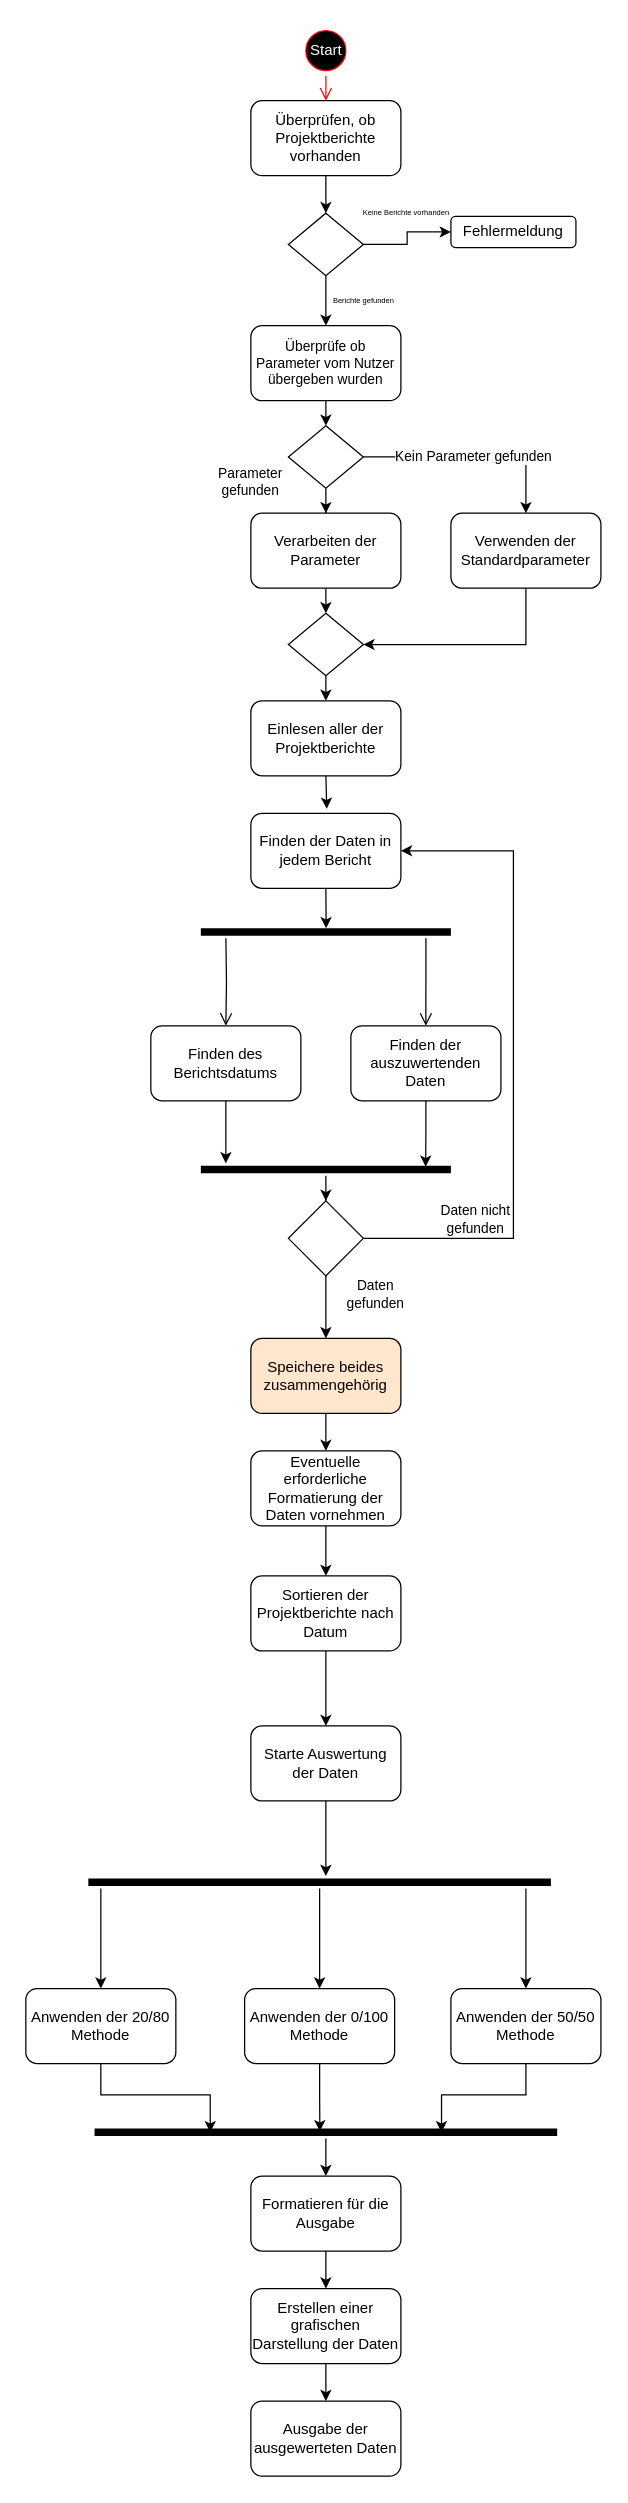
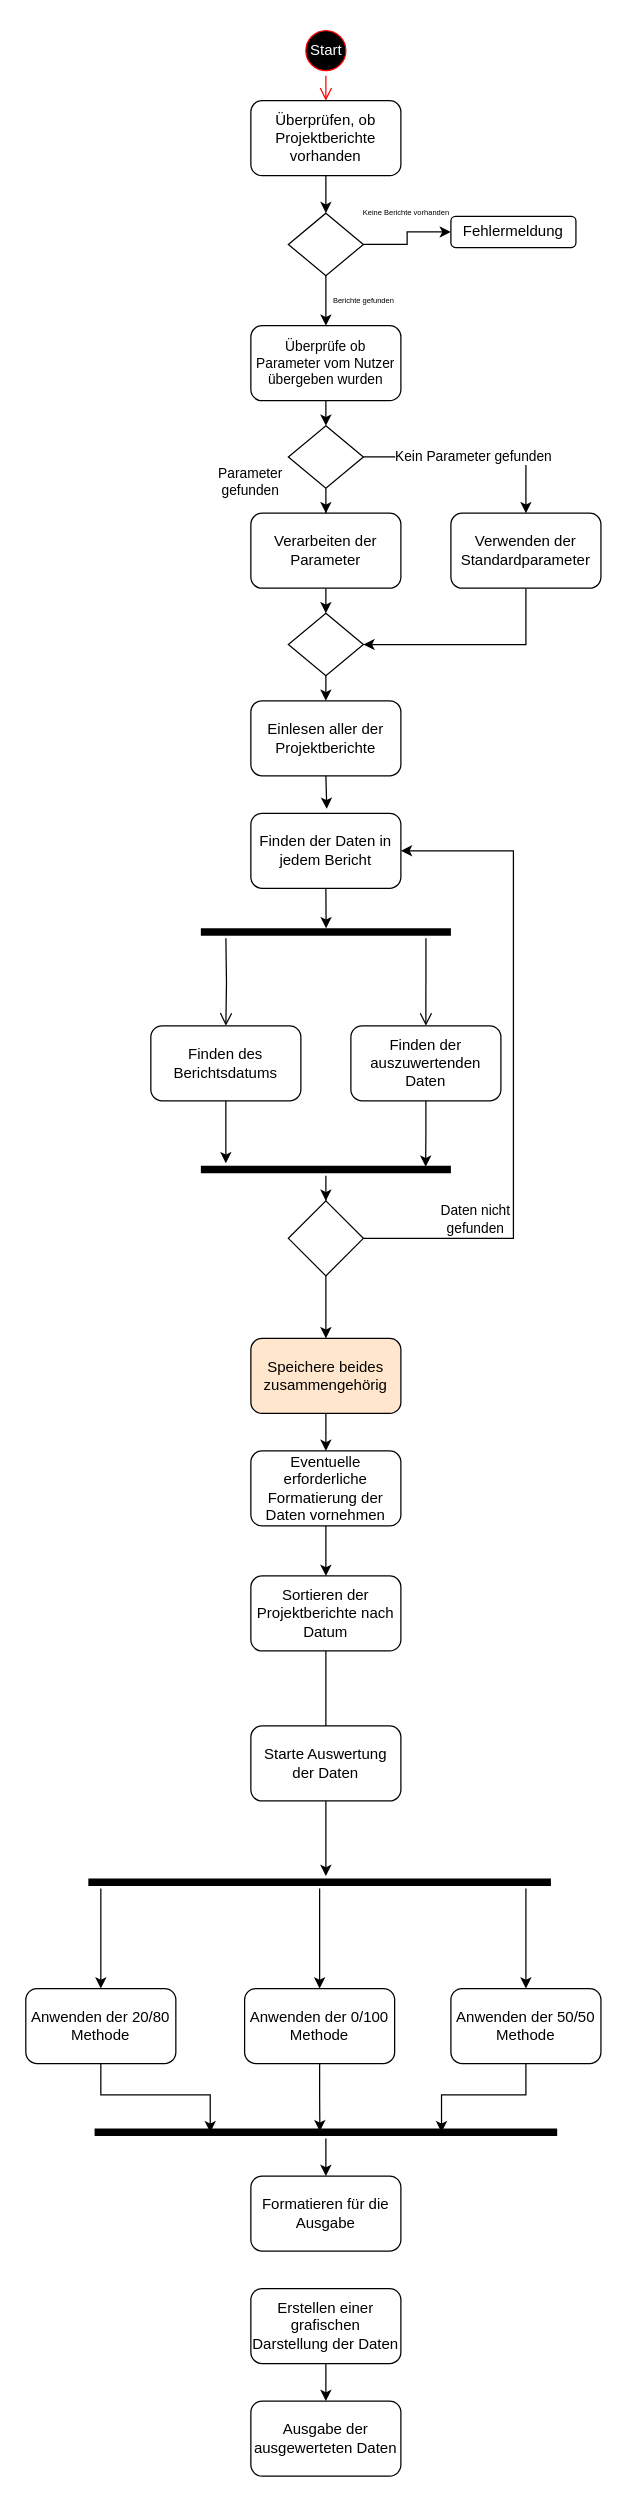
node "Daten gefunden": removed
edge "Sortieren der Projektberichte nach Datum" -> "Starte Auswertung der Daten": arrowhead classic -> none
edge "Formatieren für die Ausgabe" -> "Erstellen einer grafischen Darstellung der Daten": removed
